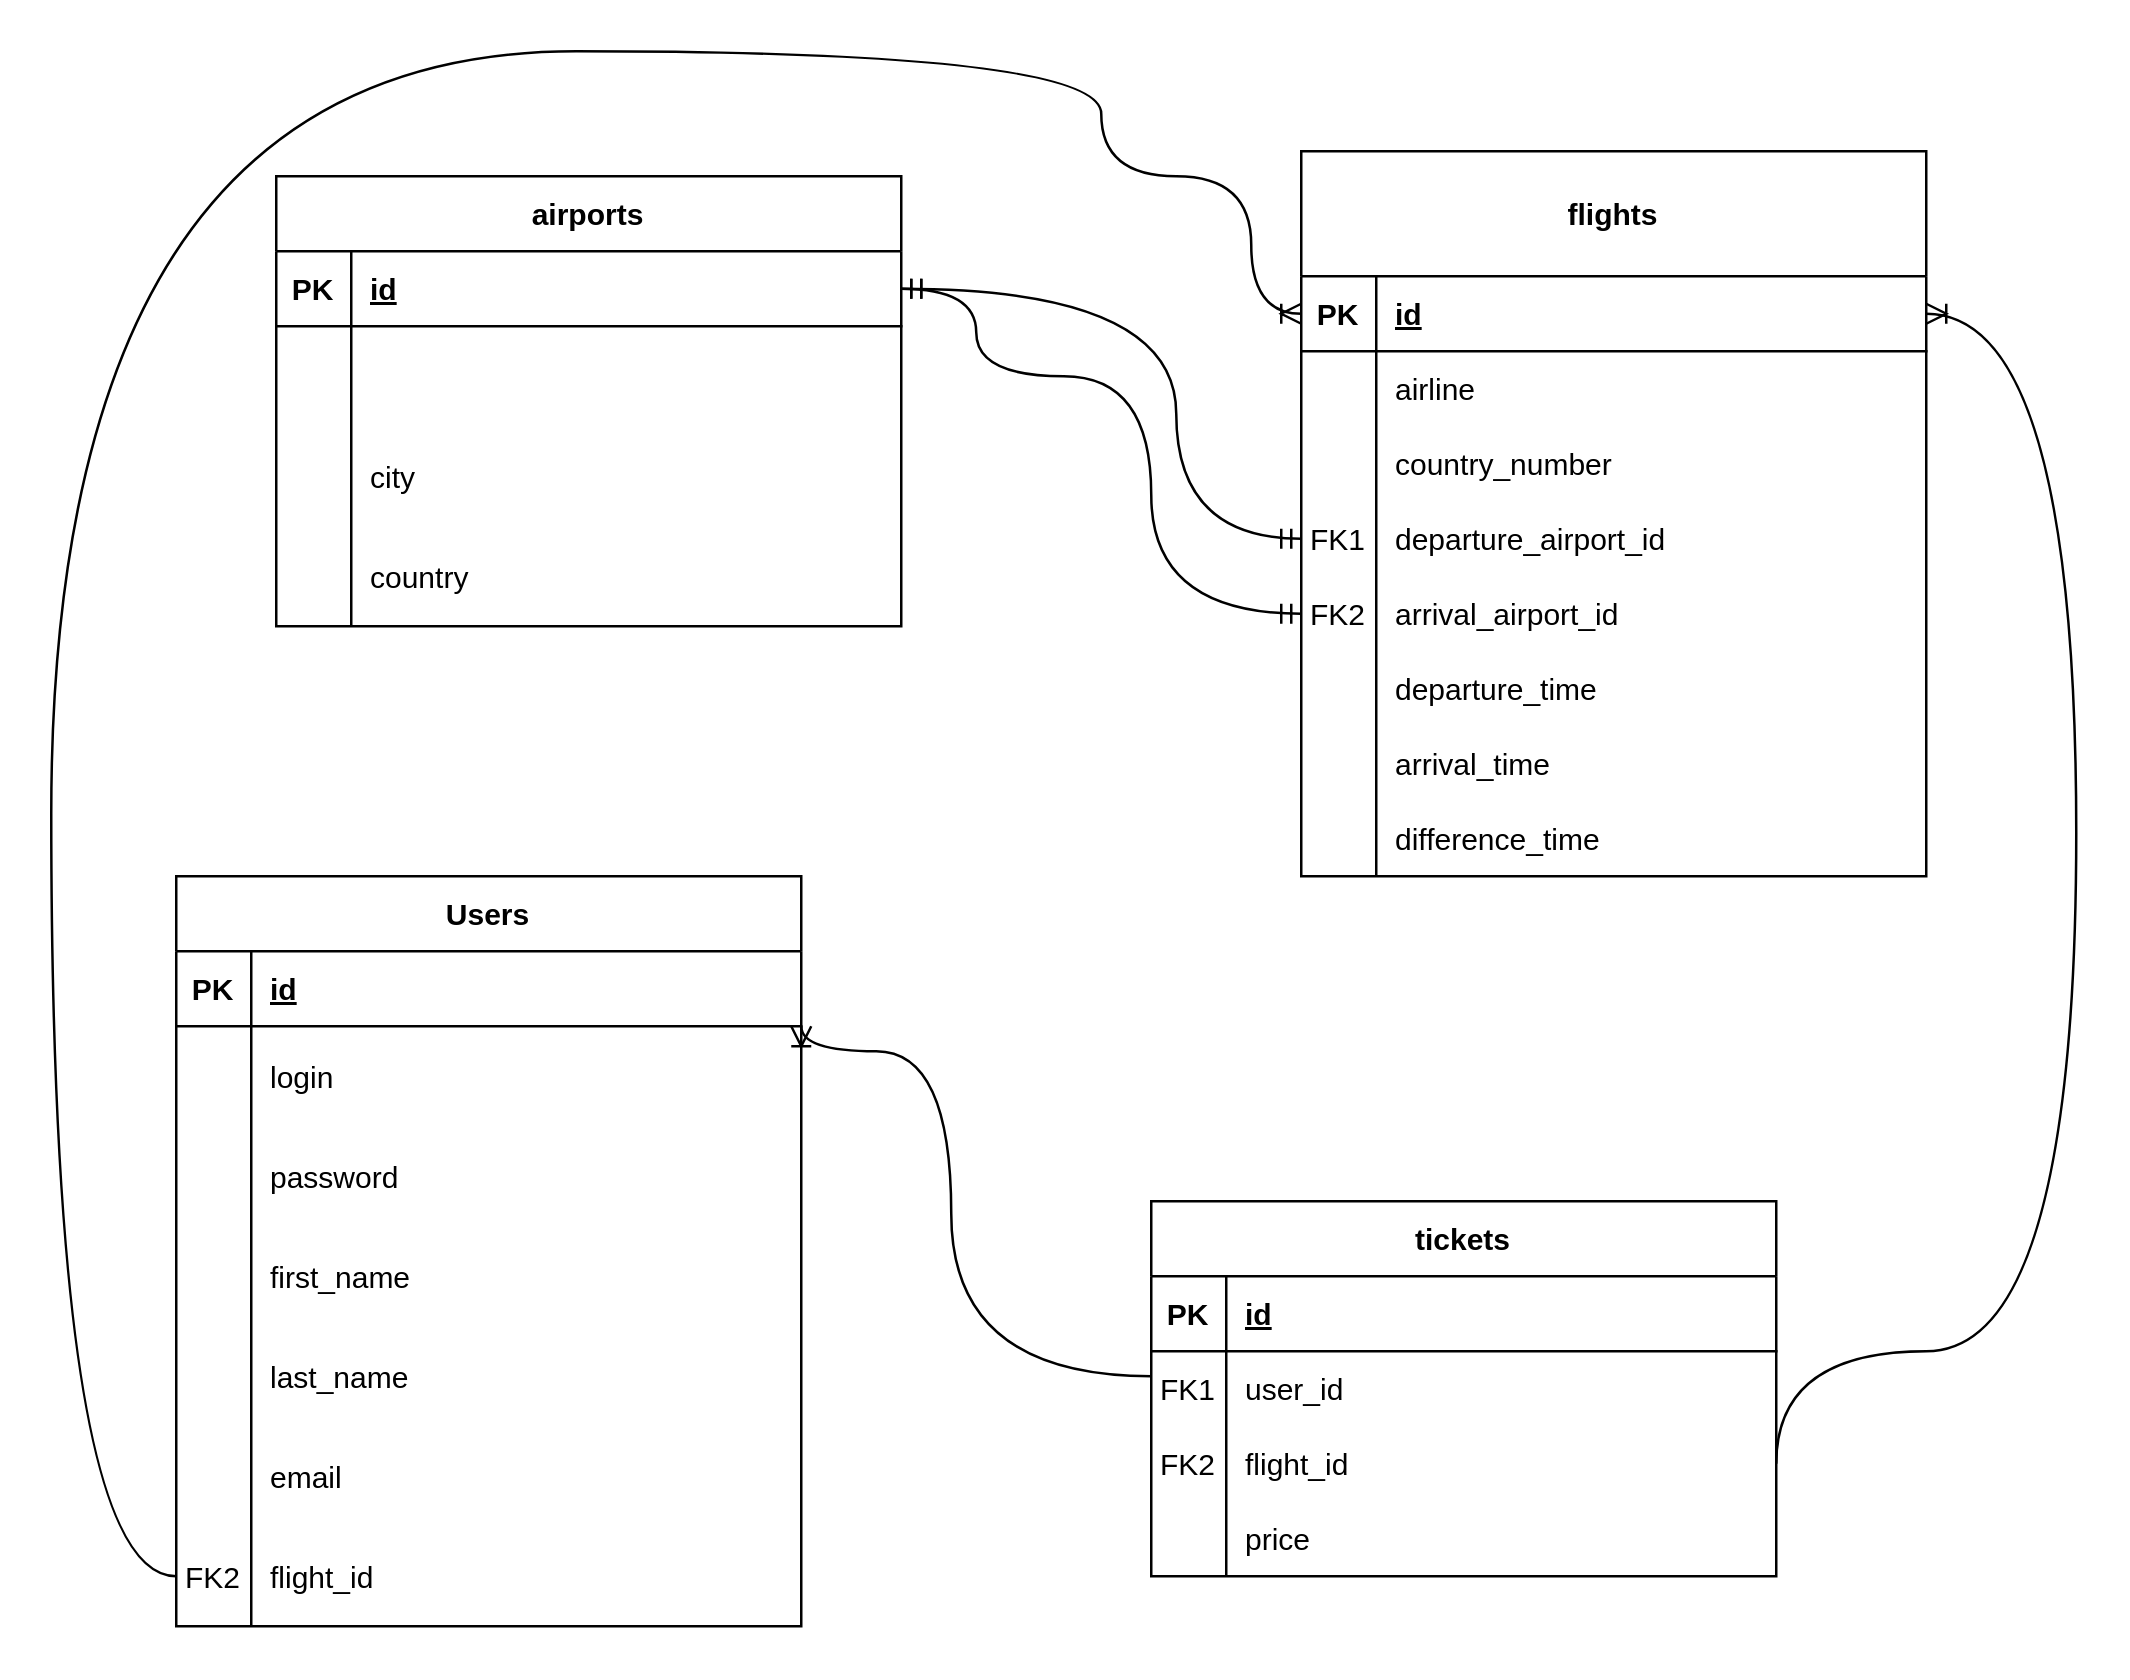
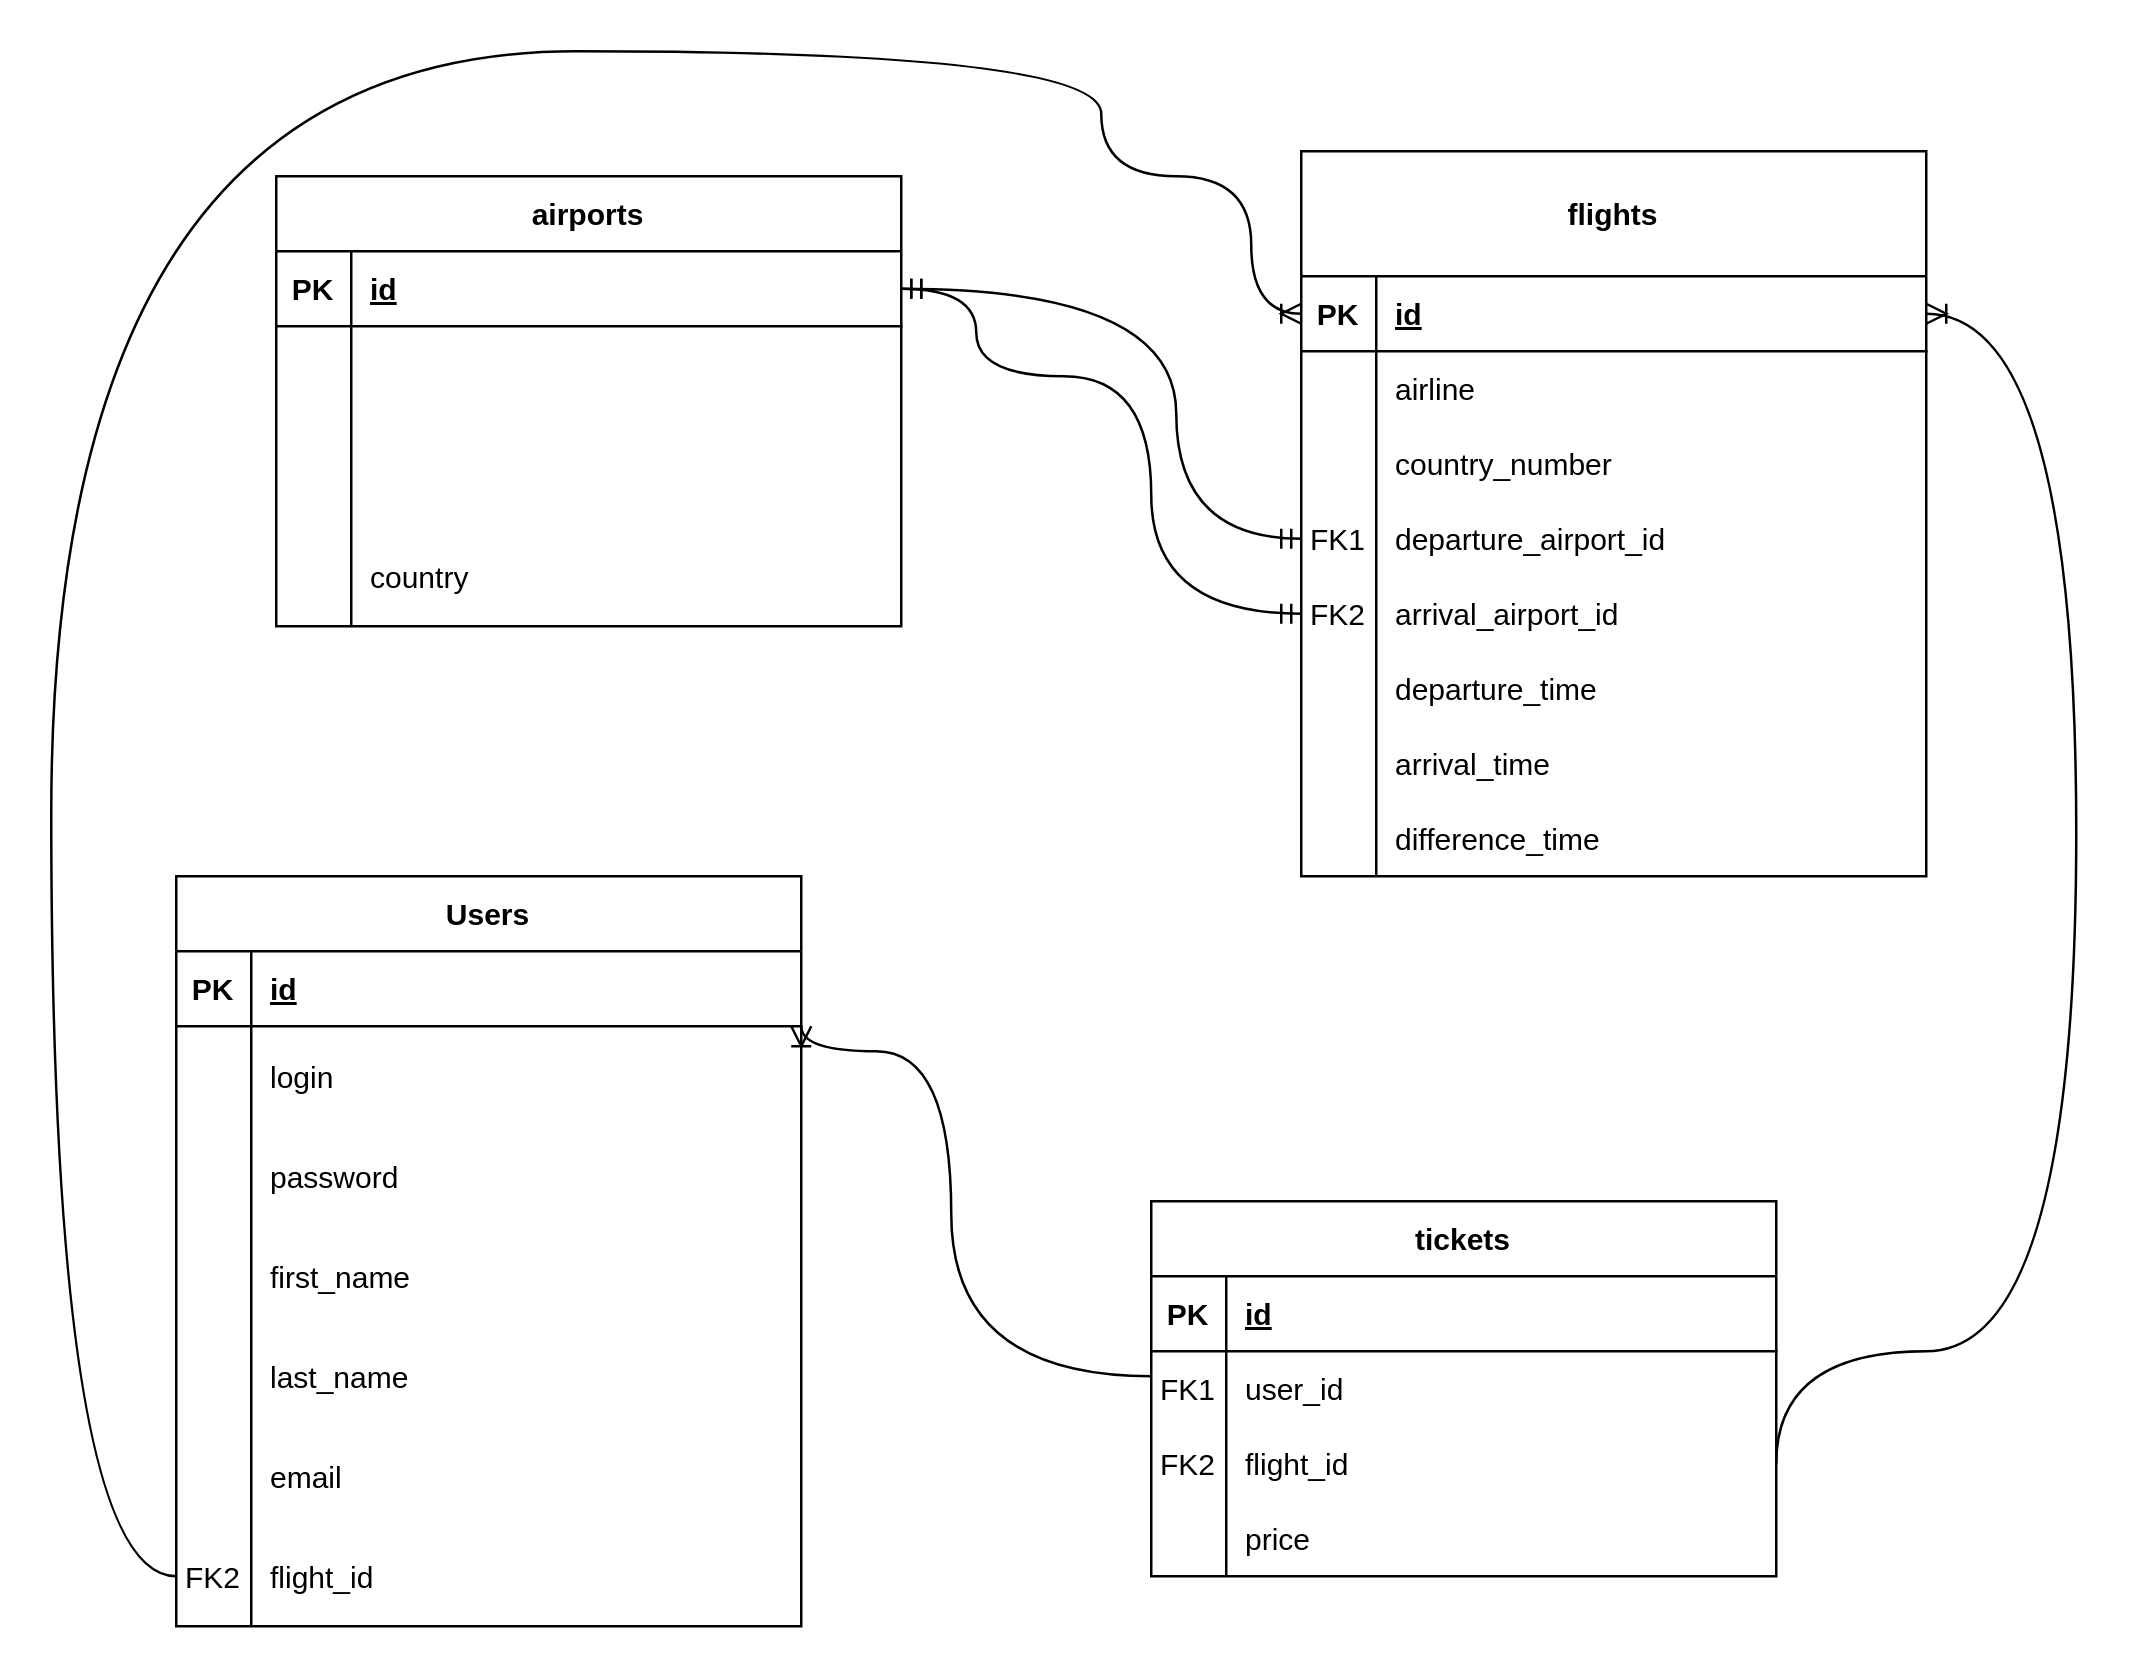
node "city": removed
